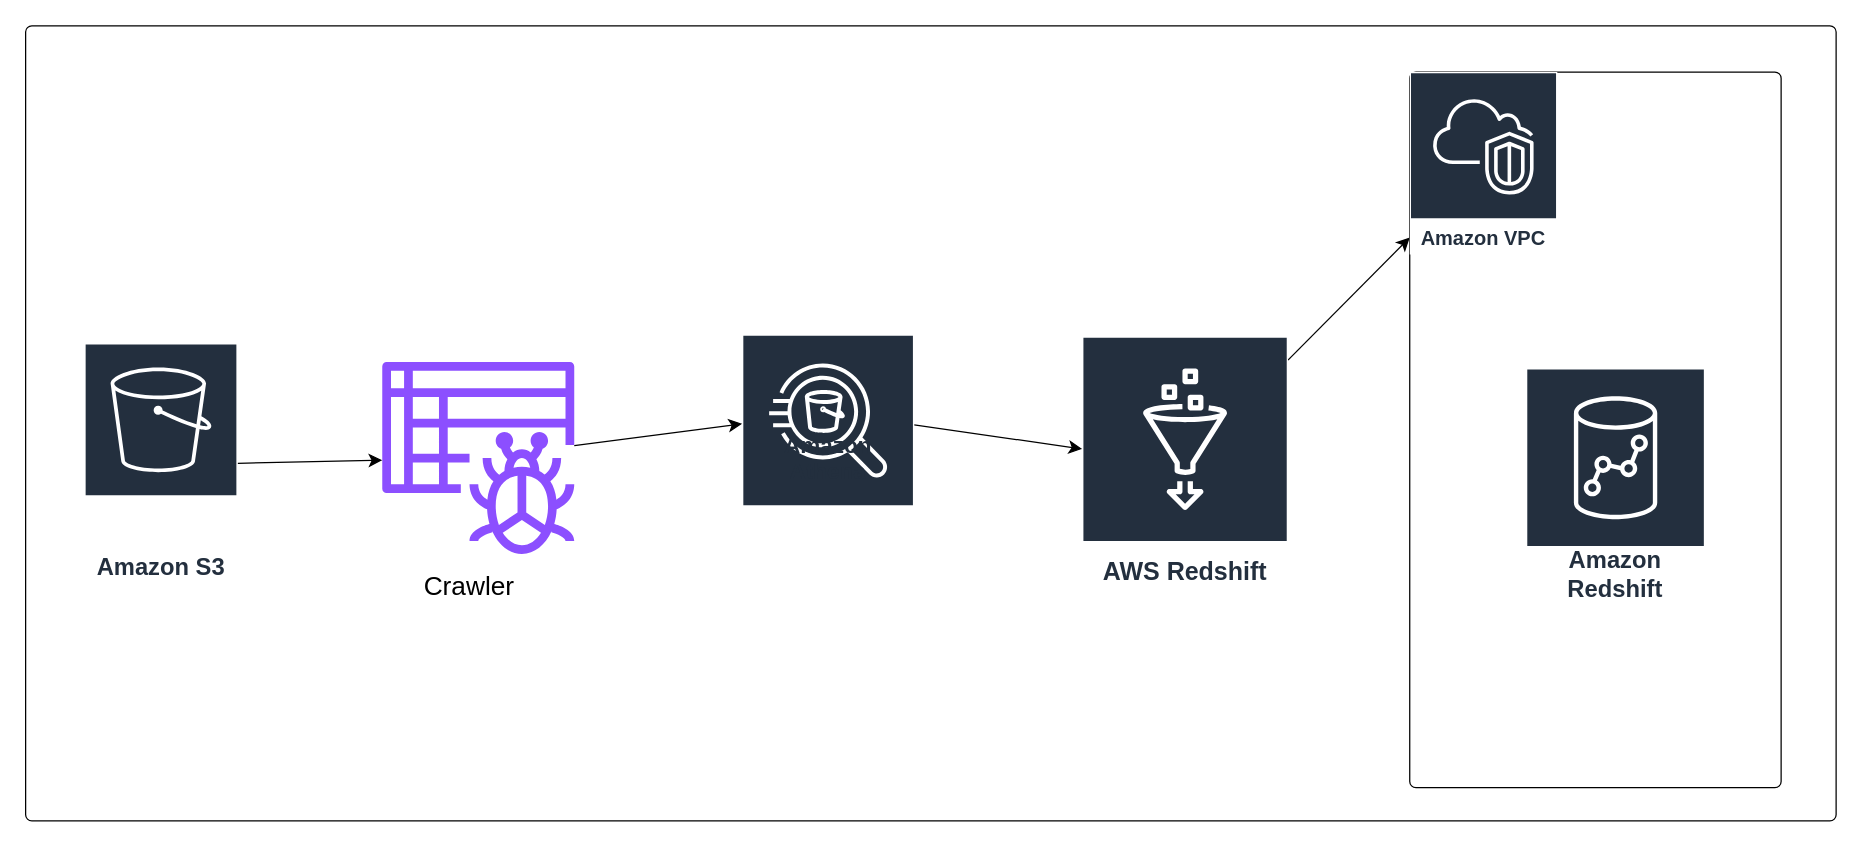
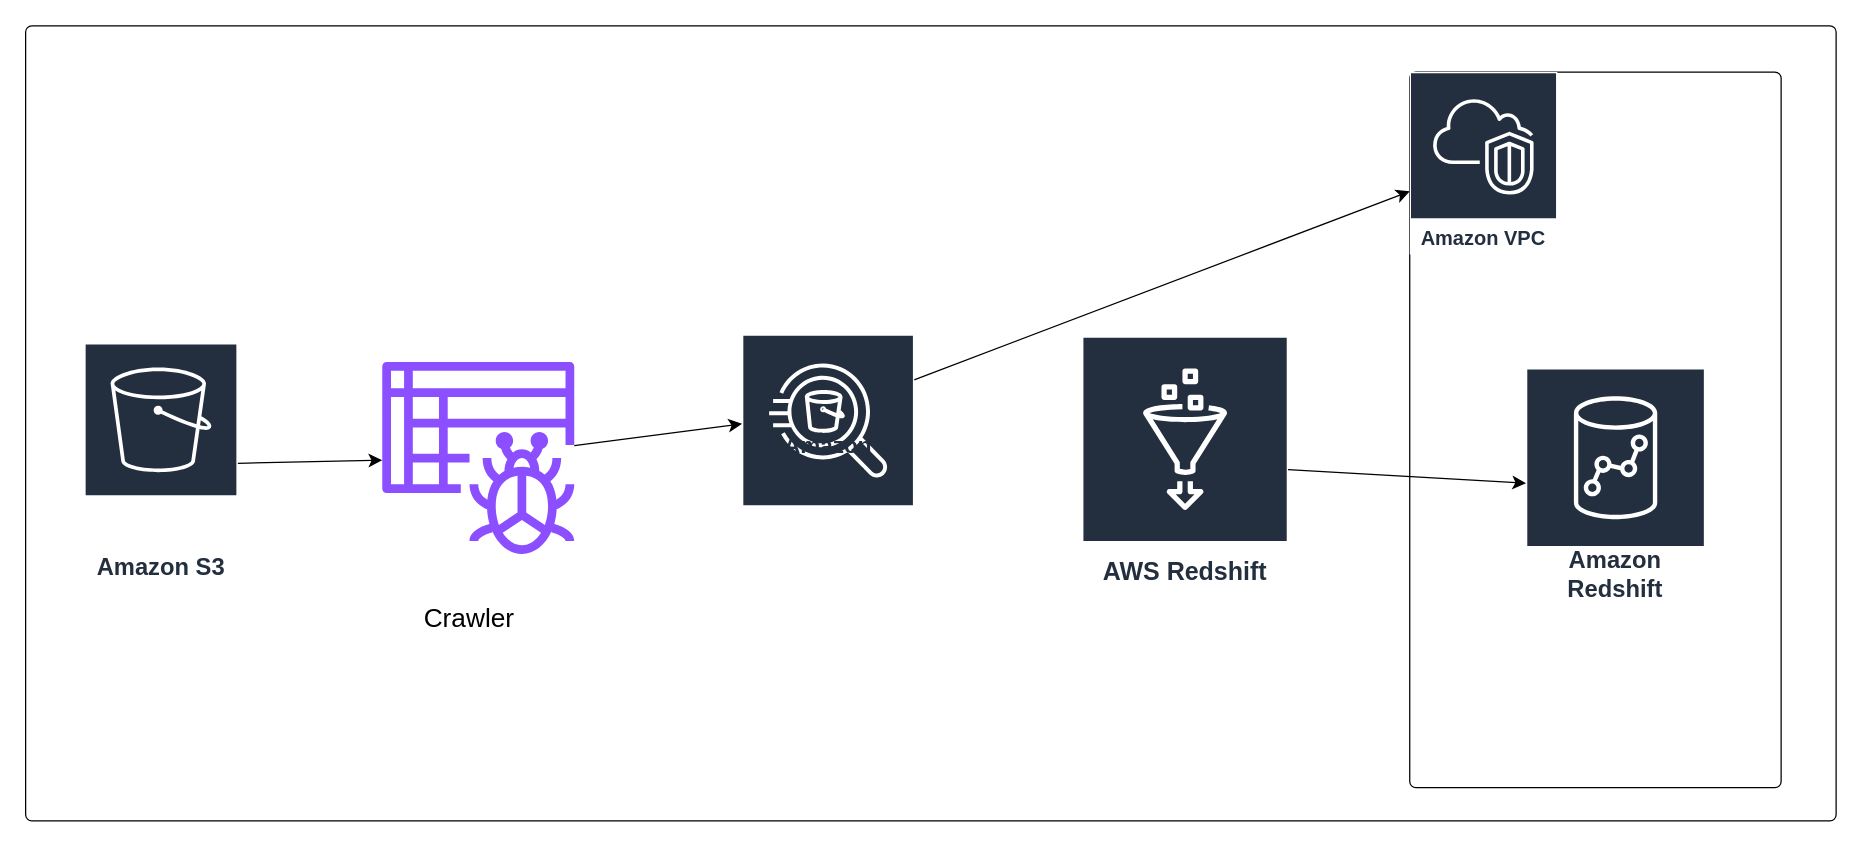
edge "AWS Redshift" -> "Amazon VPC": now "AWS Redshift" -> "Amazon Redshift"
edge "Amazon Athena" -> "AWS Redshift": now "Amazon Athena" -> "Amazon VPC"
node "Crawler": moved (469, 586) -> (469, 617)
